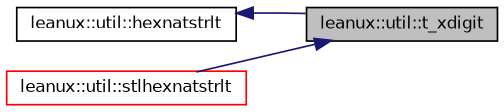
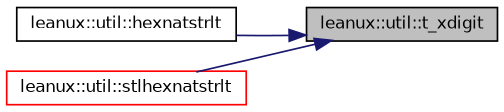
edge "leanux::util::t_xdigit" -> "leanux::util::hexnatstrlt": reversed
